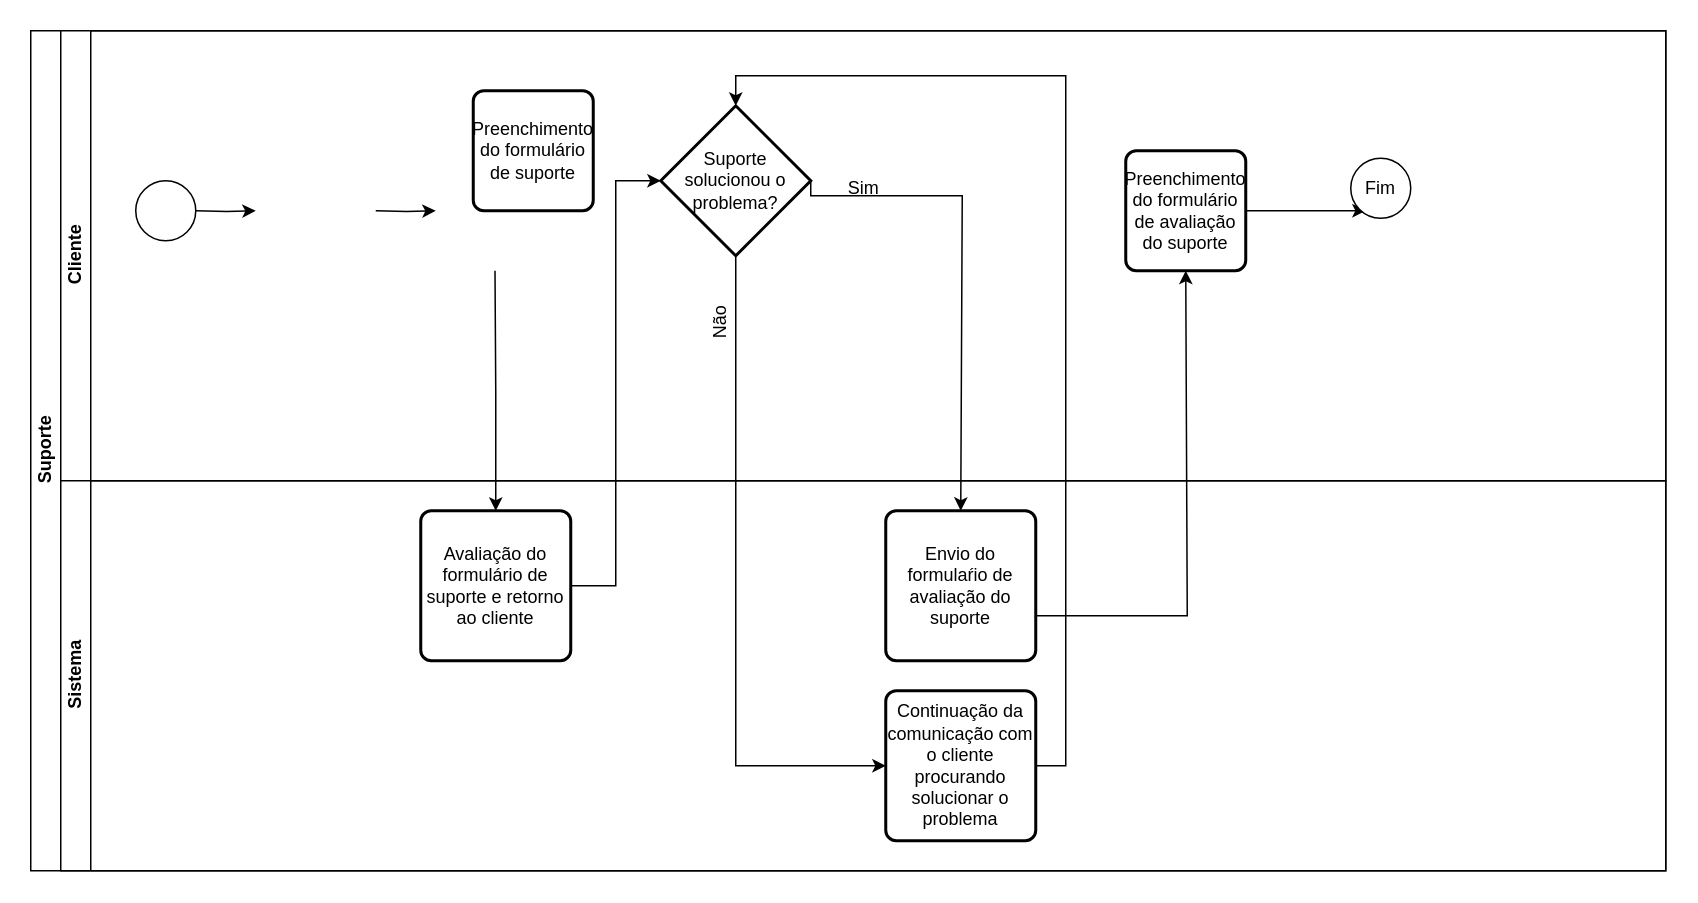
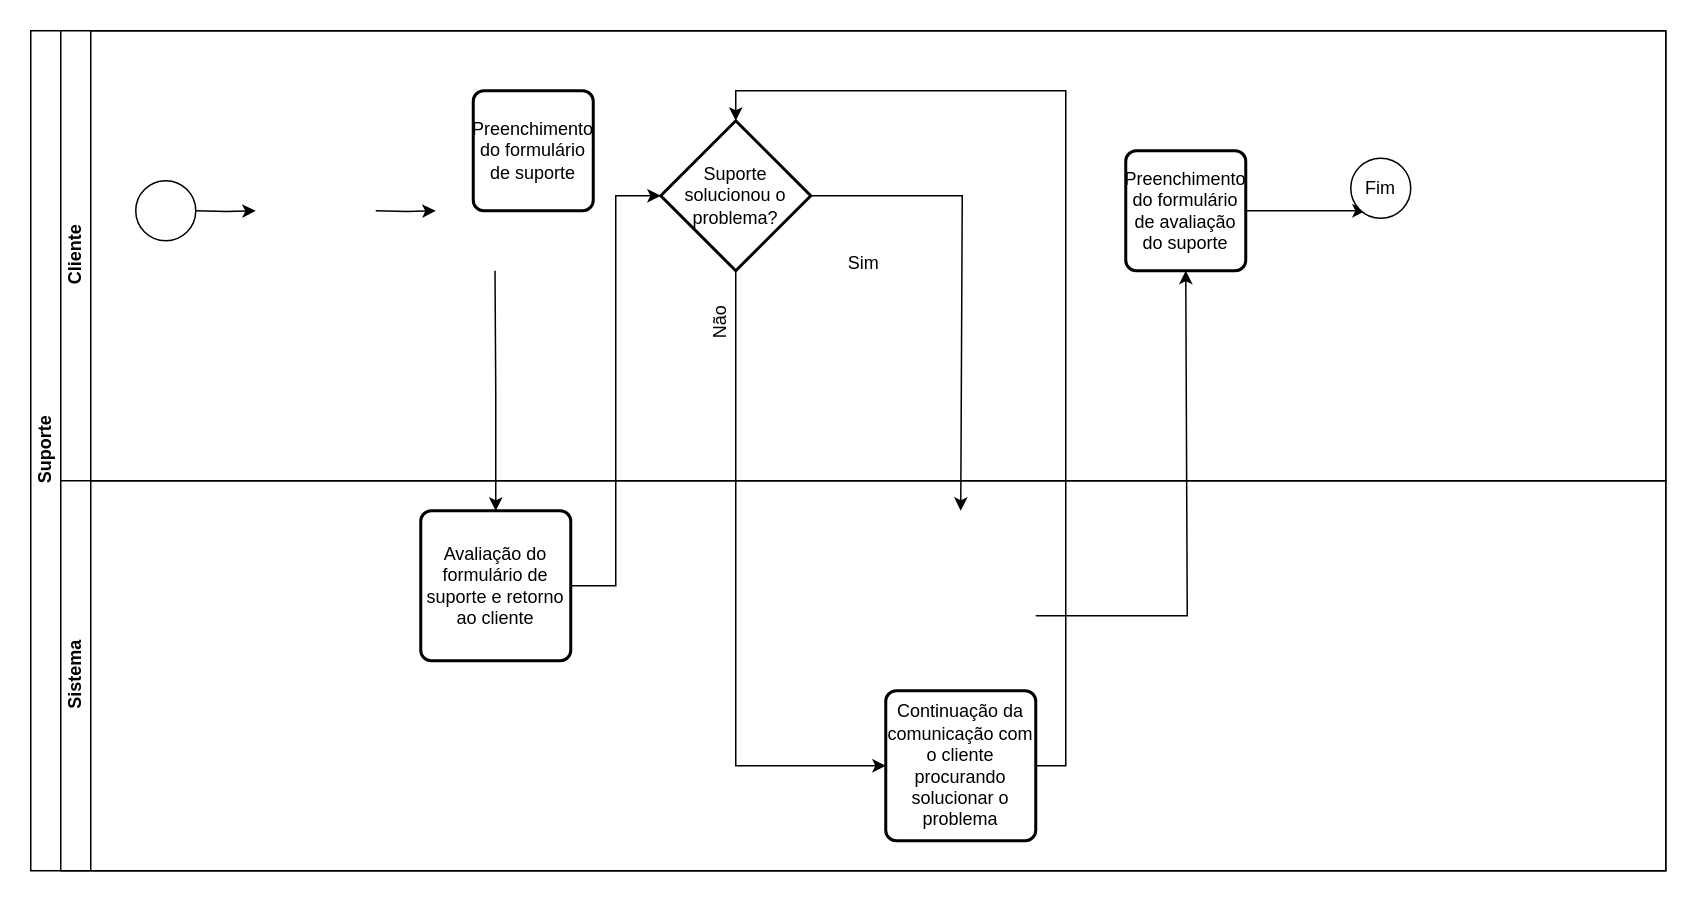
node "Suporte solucionou o problema?": moved (736, 181) -> (736, 196)
node "Sim": moved (863, 188) -> (863, 263)
node "Envio do formulaŕio de avaliação do suporte": removed
